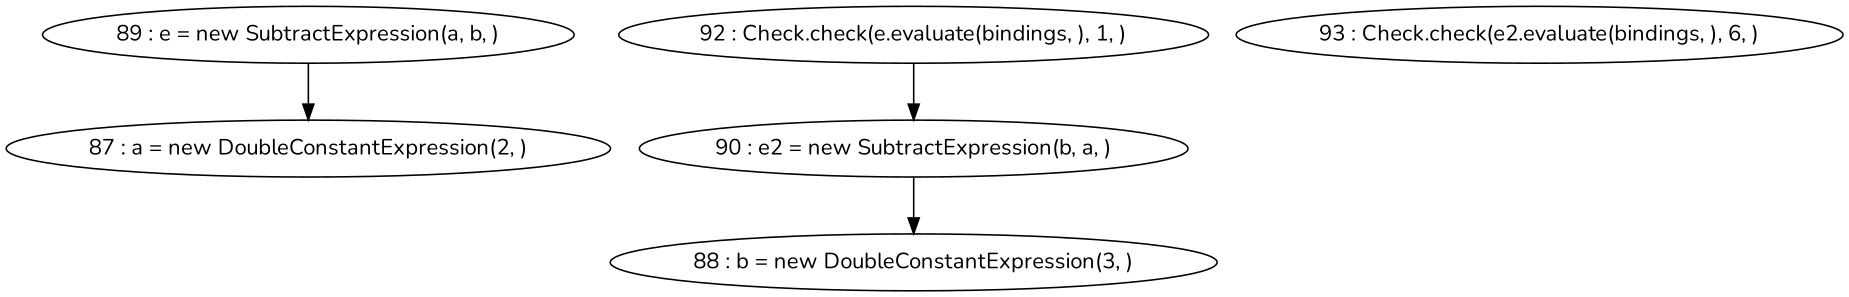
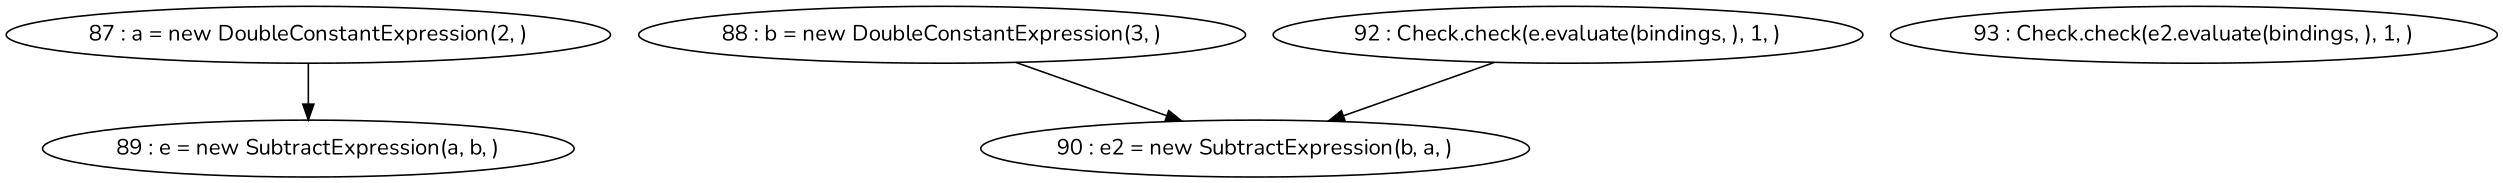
node "93 : Check.check(e2.evaluate(bindings, ), 6, )": label "93 : Check.check(e2.evaluate(bindings, ), 6, )" -> "93 : Check.check(e2.evaluate(bindings, ), 1, )"
edge "89 : e = new SubtractExpression(a, b, )" -> "87 : a = new DoubleConstantExpression(2, )": reversed
edge "90 : e2 = new SubtractExpression(b, a, )" -> "88 : b = new DoubleConstantExpression(3, )": reversed
